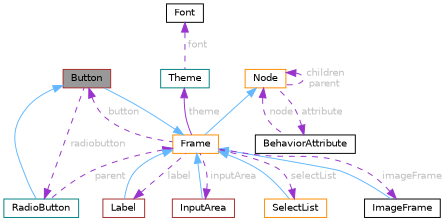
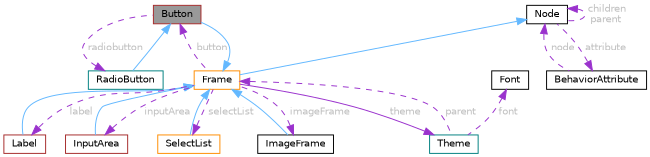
node "Node": color darkorange -> black
edge "RadioButton" -> "Frame": now "Theme" -> "Frame"
